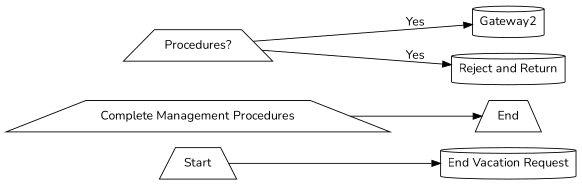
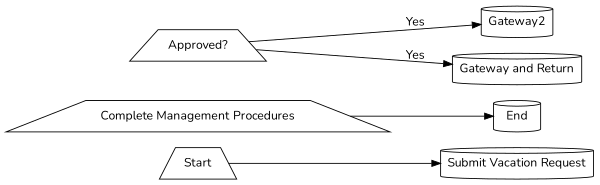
node "Procedures?": label "Procedures?" -> "Approved?"
node "Reject and Return": label "Reject and Return" -> "Gateway and Return"
node "End": shape trapezium -> cylinder
node "End Vacation Request": label "End Vacation Request" -> "Submit Vacation Request"
